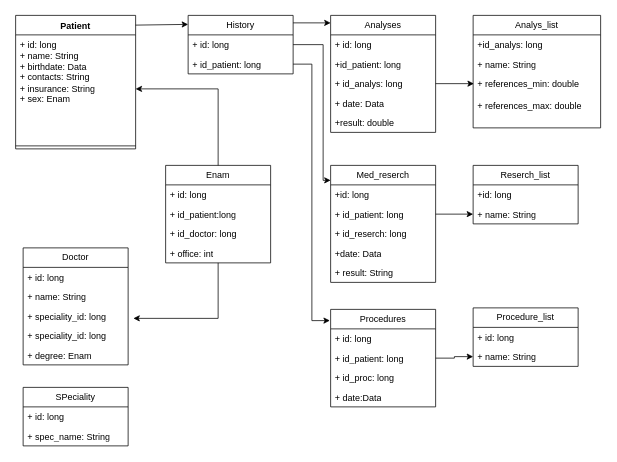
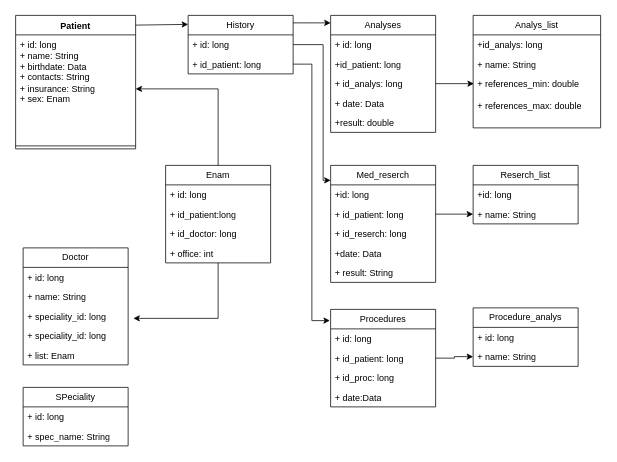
node "Procedure_list": label "Procedure_list" -> "Procedure_analys"
node "+ degree: Enam": label "+ degree: Enam" -> "+ list: Enam"
